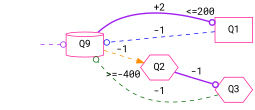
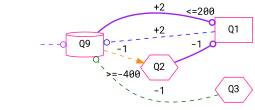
edge "Q1 <=200" -> "Q9": label "-1" -> "+2"
edge "Q2 >=-400" -> "Q3": now "Q2 >=-400" -> "Q1 <=200"
